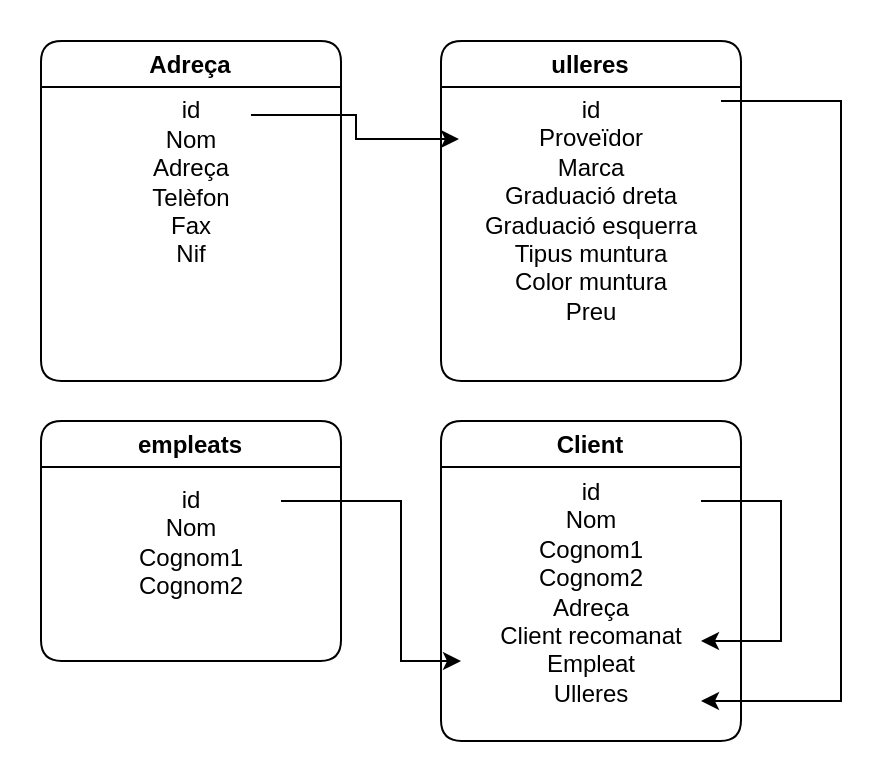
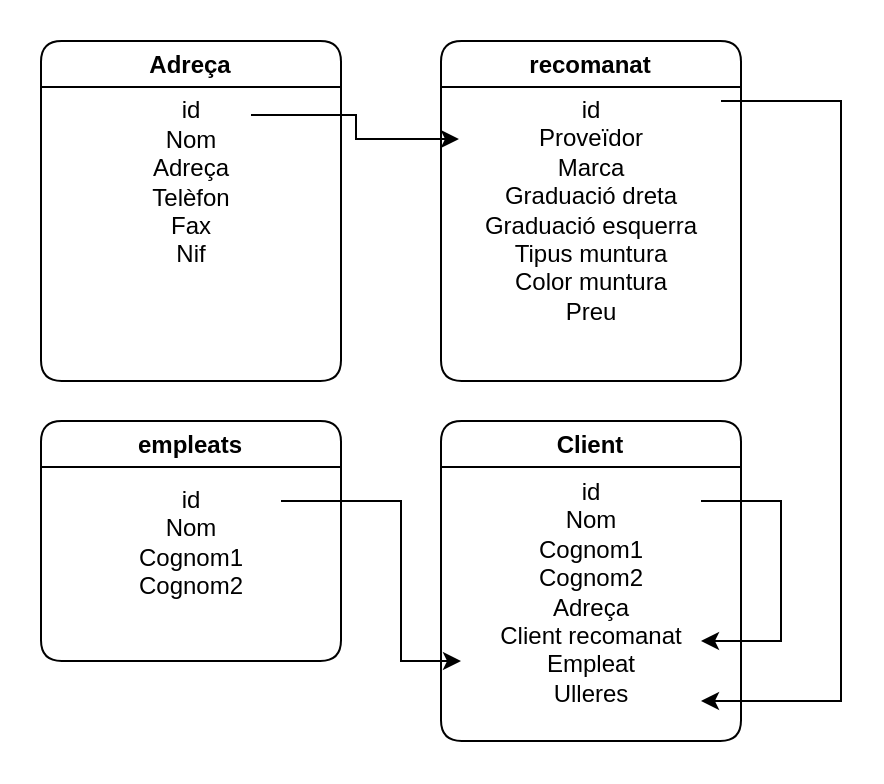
node "ulleres": label "ulleres" -> "recomanat"
